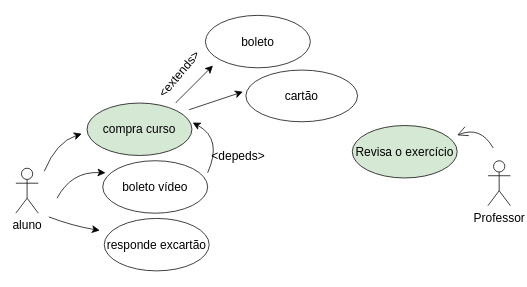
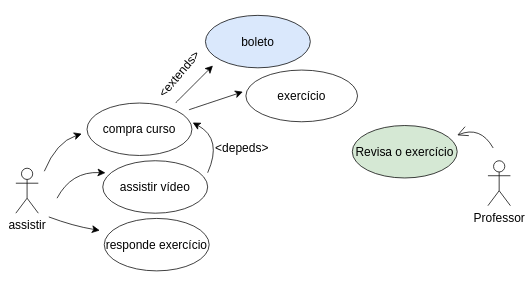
node "boleto": fillcolor #ffffff -> #dae8fc
node "cartão": label "cartão" -> "exercício"
node "compra curso": fillcolor #d5e8d4 -> #ffffff
node "<depeds>": moved (238, 156) -> (242, 148)
node "boleto vídeo": label "boleto vídeo" -> "assistir vídeo"
node "aluno": label "aluno" -> "assistir"
node "responde excartão": label "responde excartão" -> "responde exercício"
